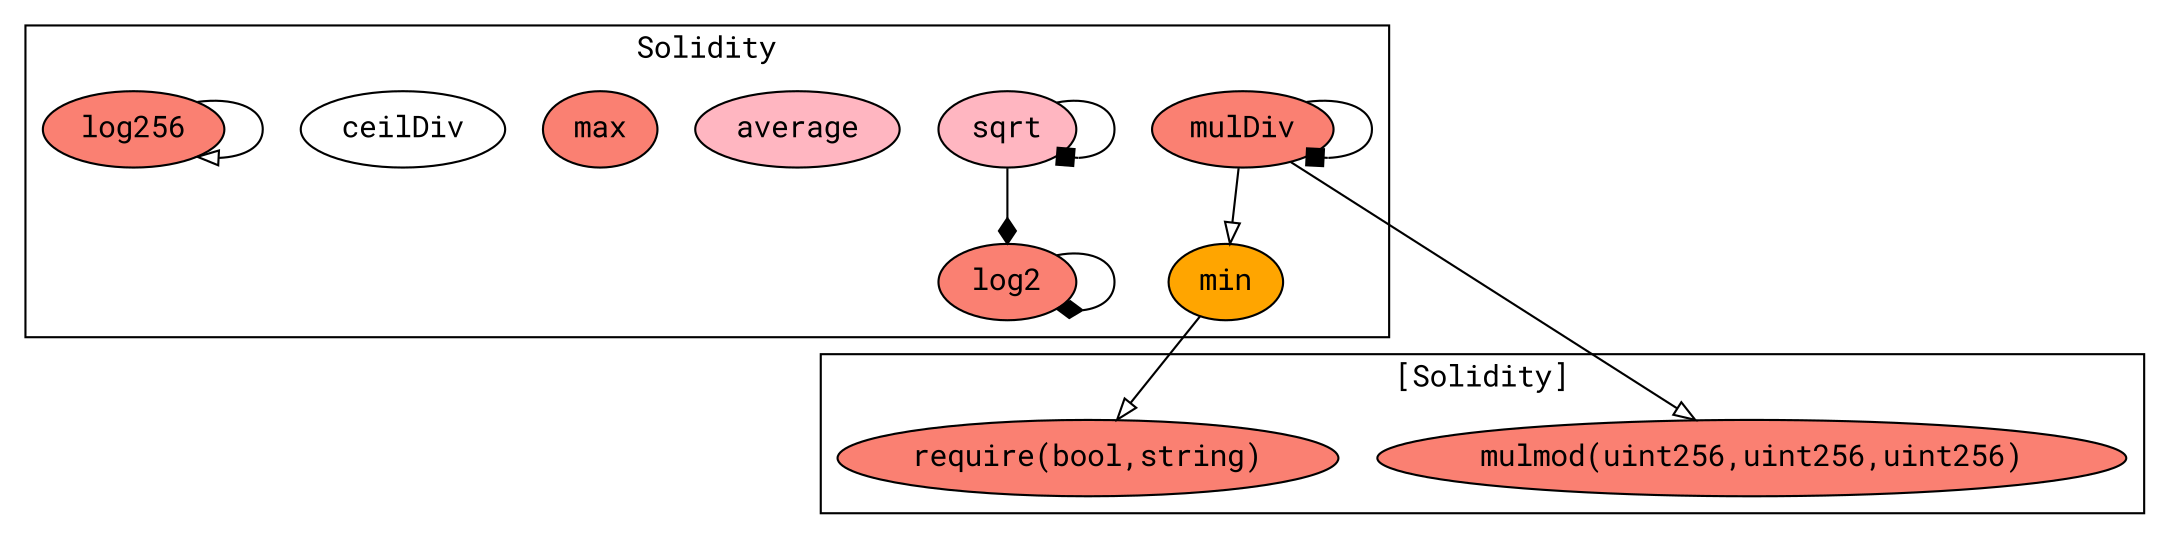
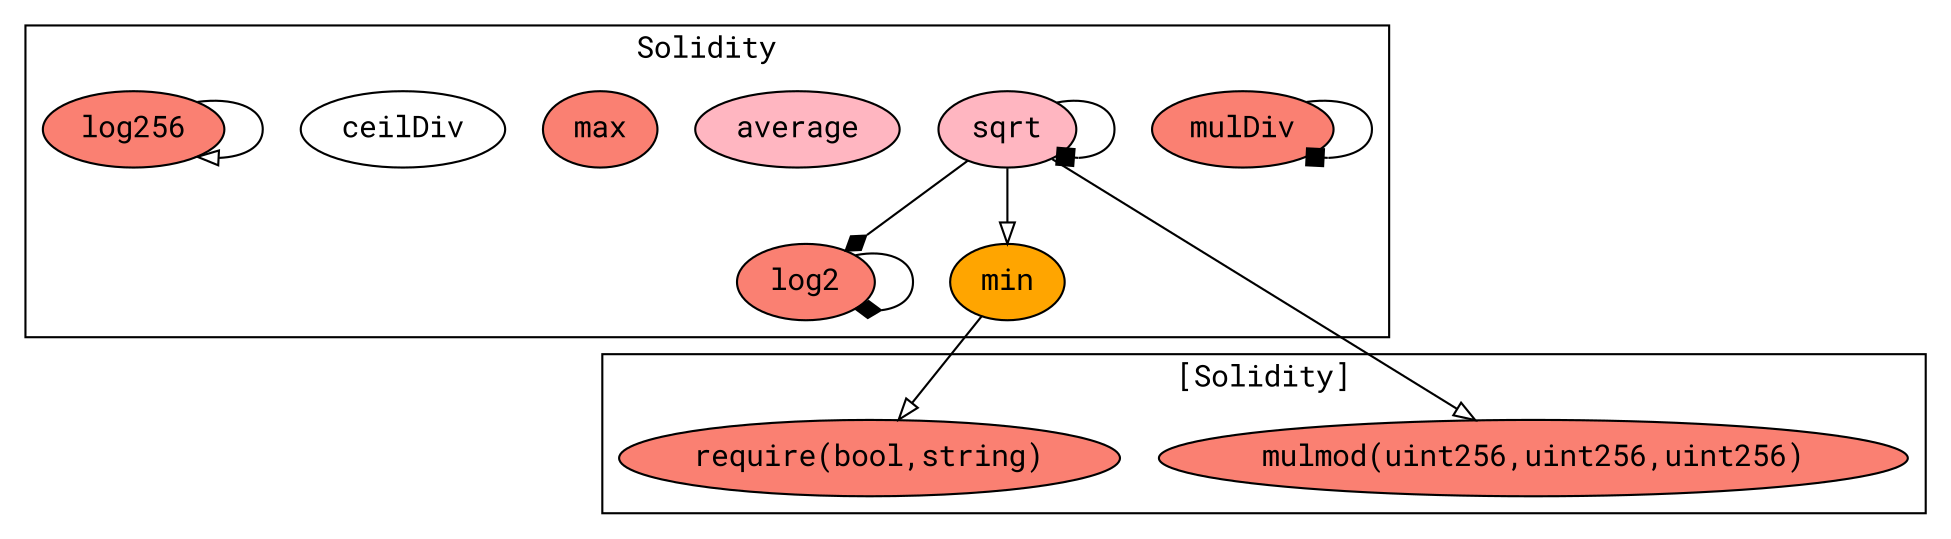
edge "mulDiv" -> "min": now "sqrt" -> "min"
edge "mulDiv" -> "mulmod(uint256,uint256,uint256)": now "sqrt" -> "mulmod(uint256,uint256,uint256)"
